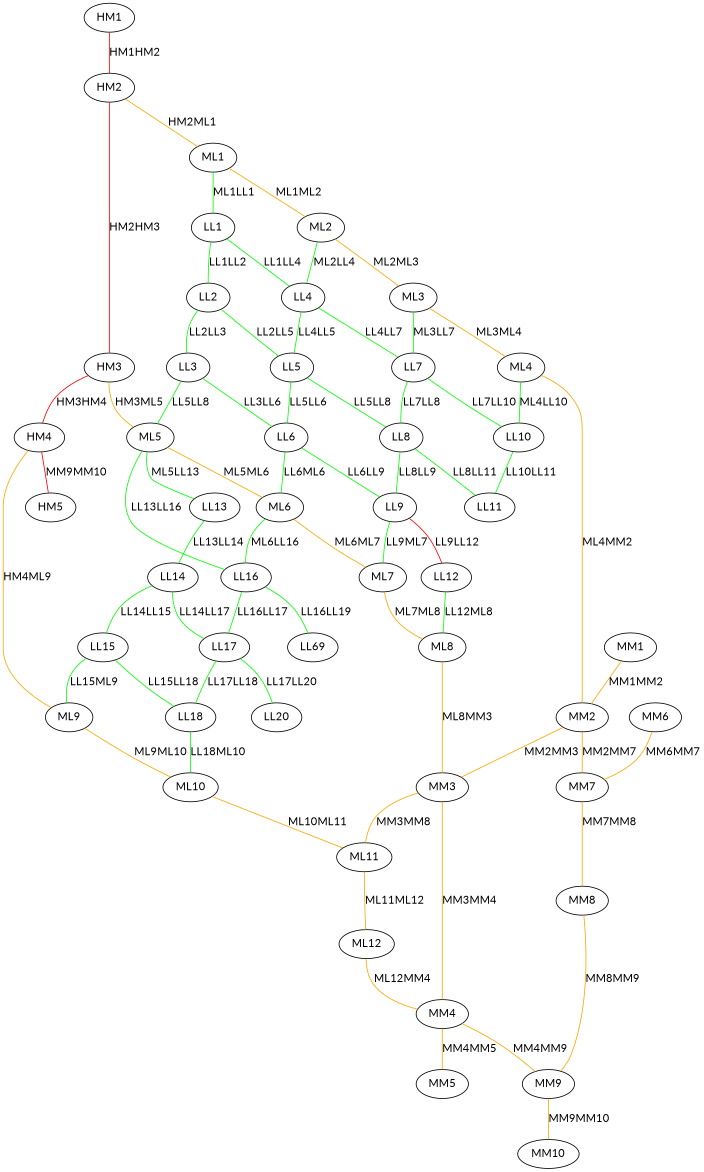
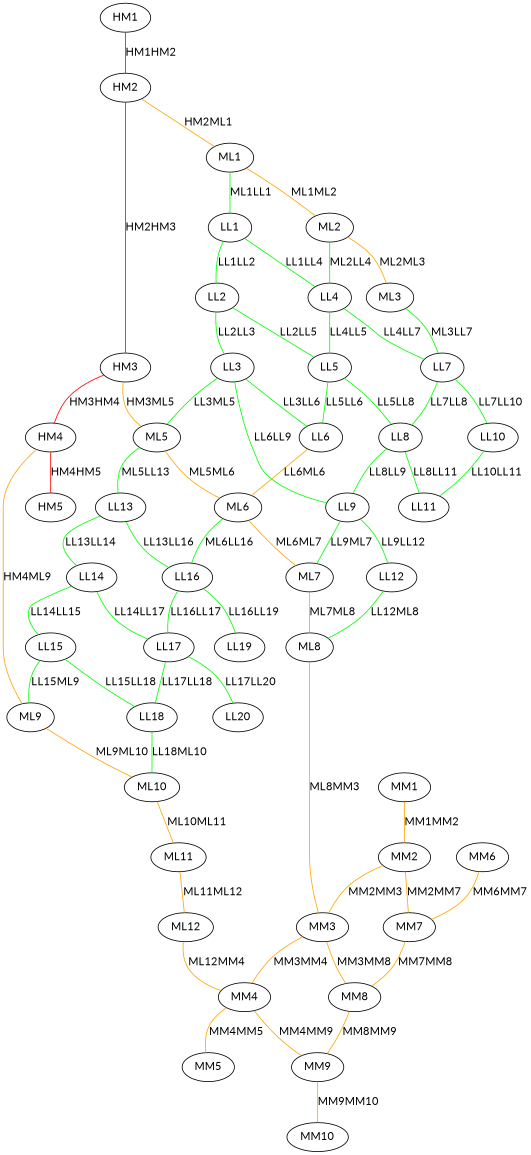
node "ML4": removed
edge "LL3" -- "ML5": label "LL5LL8" -> "LL3ML5"
edge "HM4" -- "HM5": label "MM9MM10" -> "HM4HM5"
edge "LL6" -- "ML6": color green -> orange
edge "LL6" -- "LL9": now "LL3" -- "LL9"
edge "ML5" -- "LL16": now "LL13" -- "LL16"
edge "LL9" -- "LL12": color red -> green
node "LL69": label "LL69" -> "LL19"
edge "MM3" -- "ML11": now "MM3" -- "MM8"
